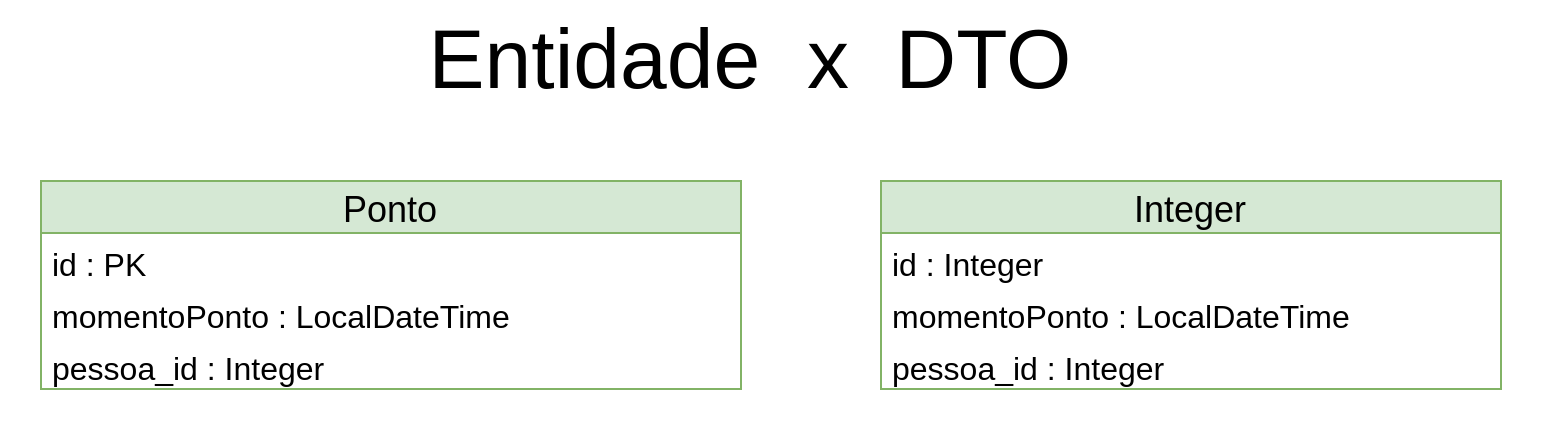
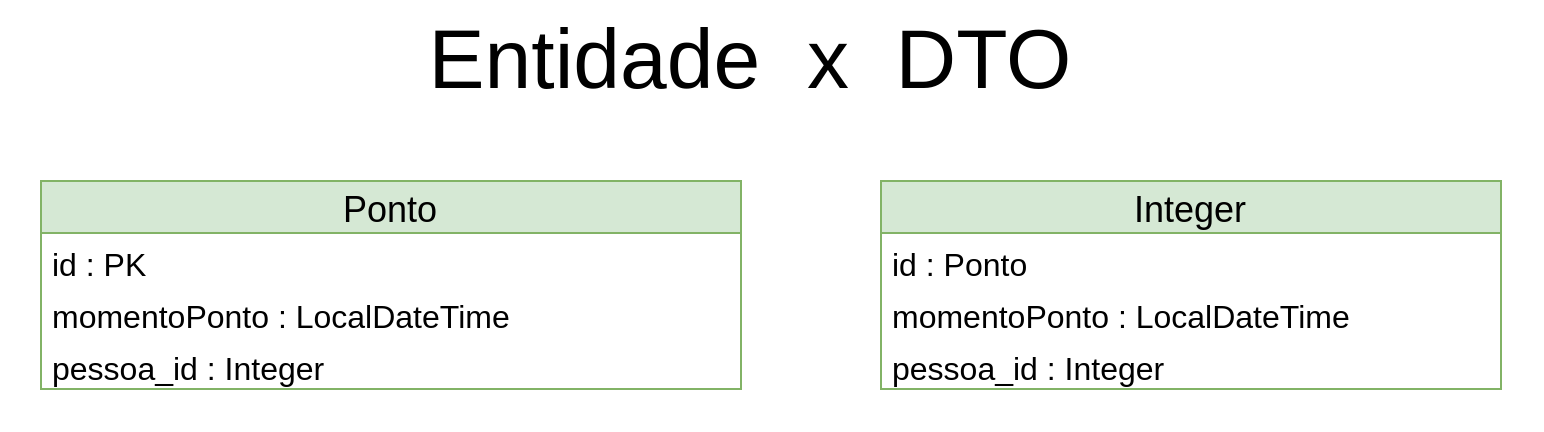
node "id : Integer": label "id : Integer" -> "id : Ponto"
